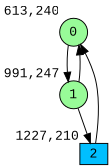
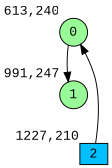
edge "1 991,247" -> "0 613,240": removed
edge "1 991,247" -> "2 1227,210": removed
